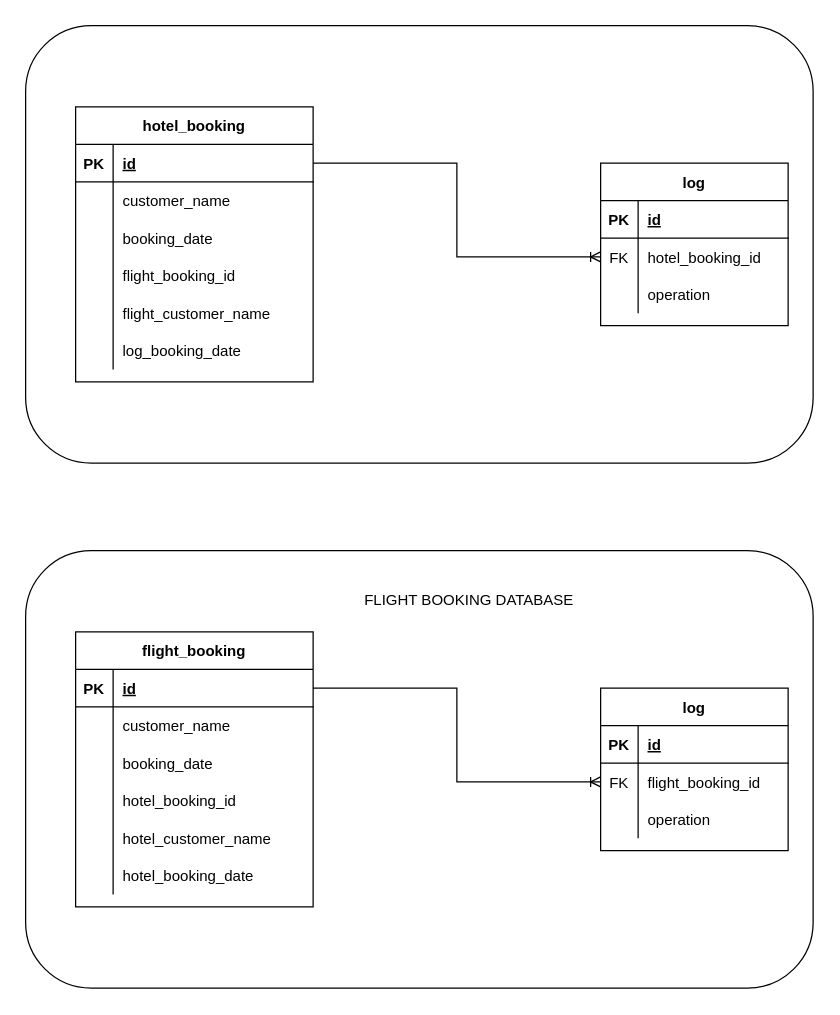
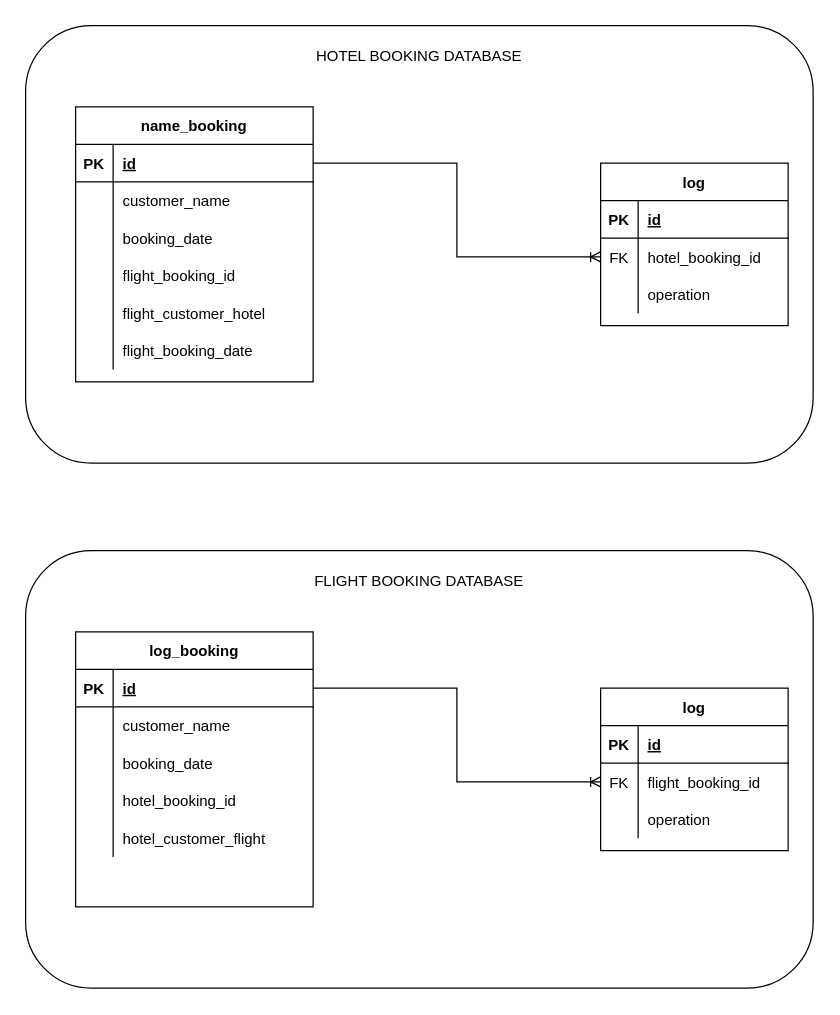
node "HOTEL BOOKING DATABASE": added
node "hotel_booking": label "hotel_booking" -> "name_booking"
node "flight_customer_name": label "flight_customer_name" -> "flight_customer_hotel"
node "log_booking_date": label "log_booking_date" -> "flight_booking_date"
node "FLIGHT BOOKING DATABASE": moved (469, 601) -> (419, 582)
node "flight_booking": label "flight_booking" -> "log_booking"
node "hotel_customer_name": label "hotel_customer_name" -> "hotel_customer_flight"
node "hotel_booking_date": removed
